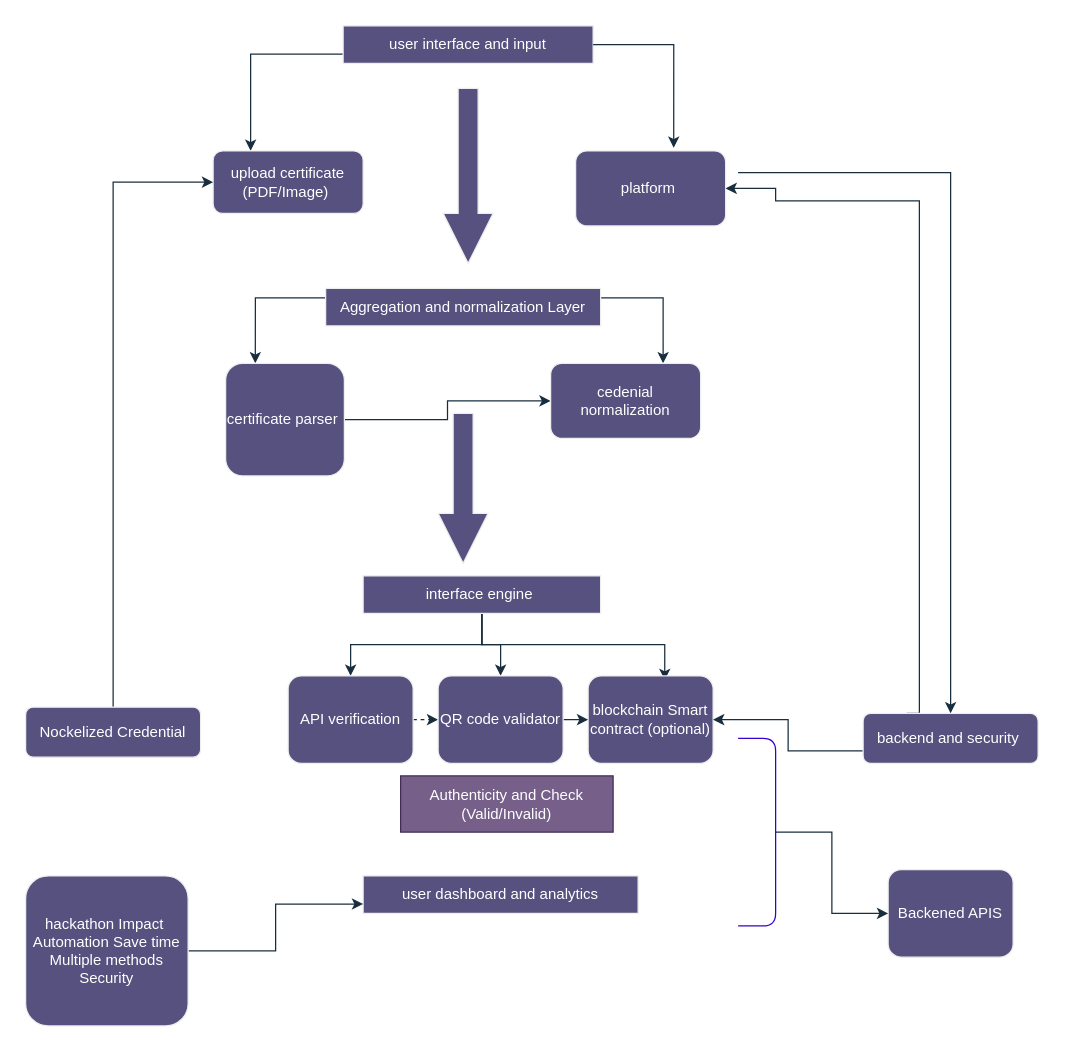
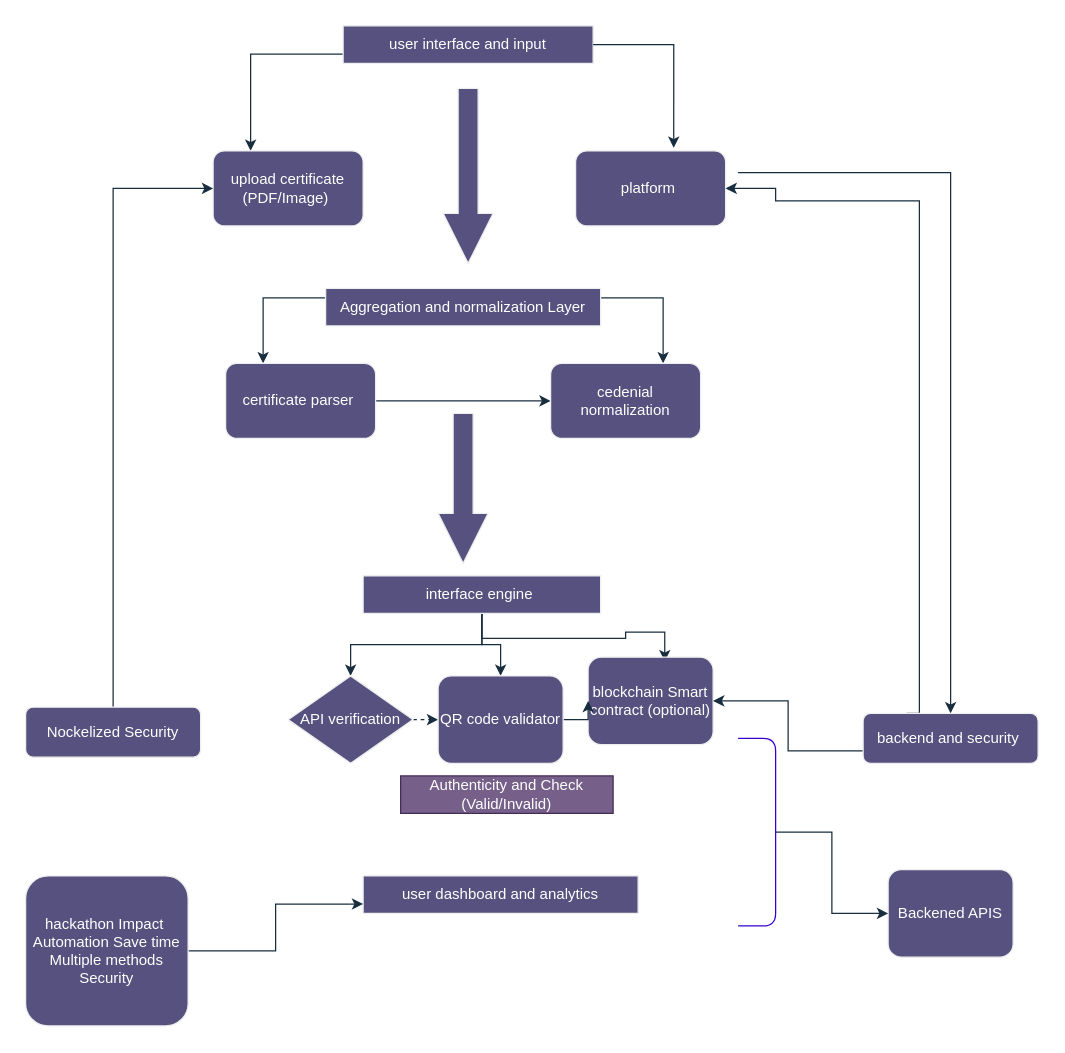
node "upload certificate (PDF/Image)": size 150x63 -> 150x75
node "certificate parser": size 119x113 -> 150x75
node "API verification": shape rounded rectangle -> diamond
node "blockchain Smart contract (optional)": moved (651, 719) -> (651, 701)
node "Nockelized Credential": label "Nockelized Credential" -> "Nockelized Security"
node "Authenticity and Check (Valid/Invalid)": size 213x56 -> 213x38
